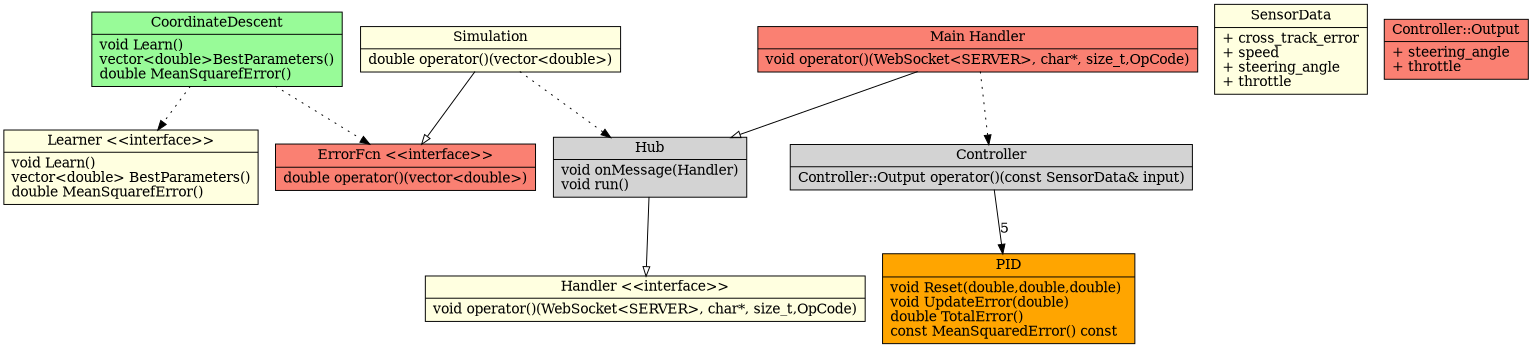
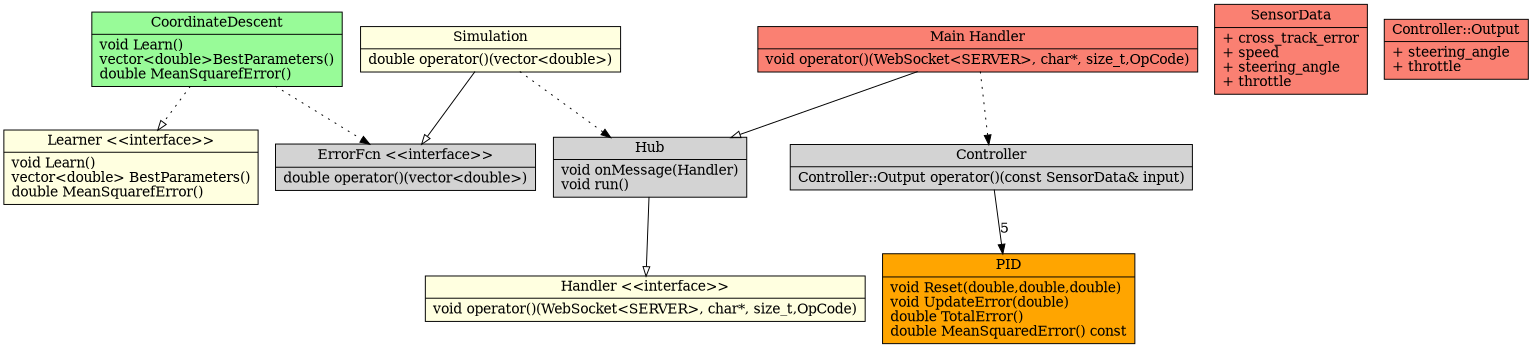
node "SensorData": fillcolor lightyellow -> salmon
edge "CoordinateDescent" -> "Learner <<interface>>": arrowhead normal -> empty
node "ErrorFcn <<interface>>": fillcolor salmon -> lightgrey
node "PID": text "const MeanSquaredError() const" -> "double MeanSquaredError() const"
